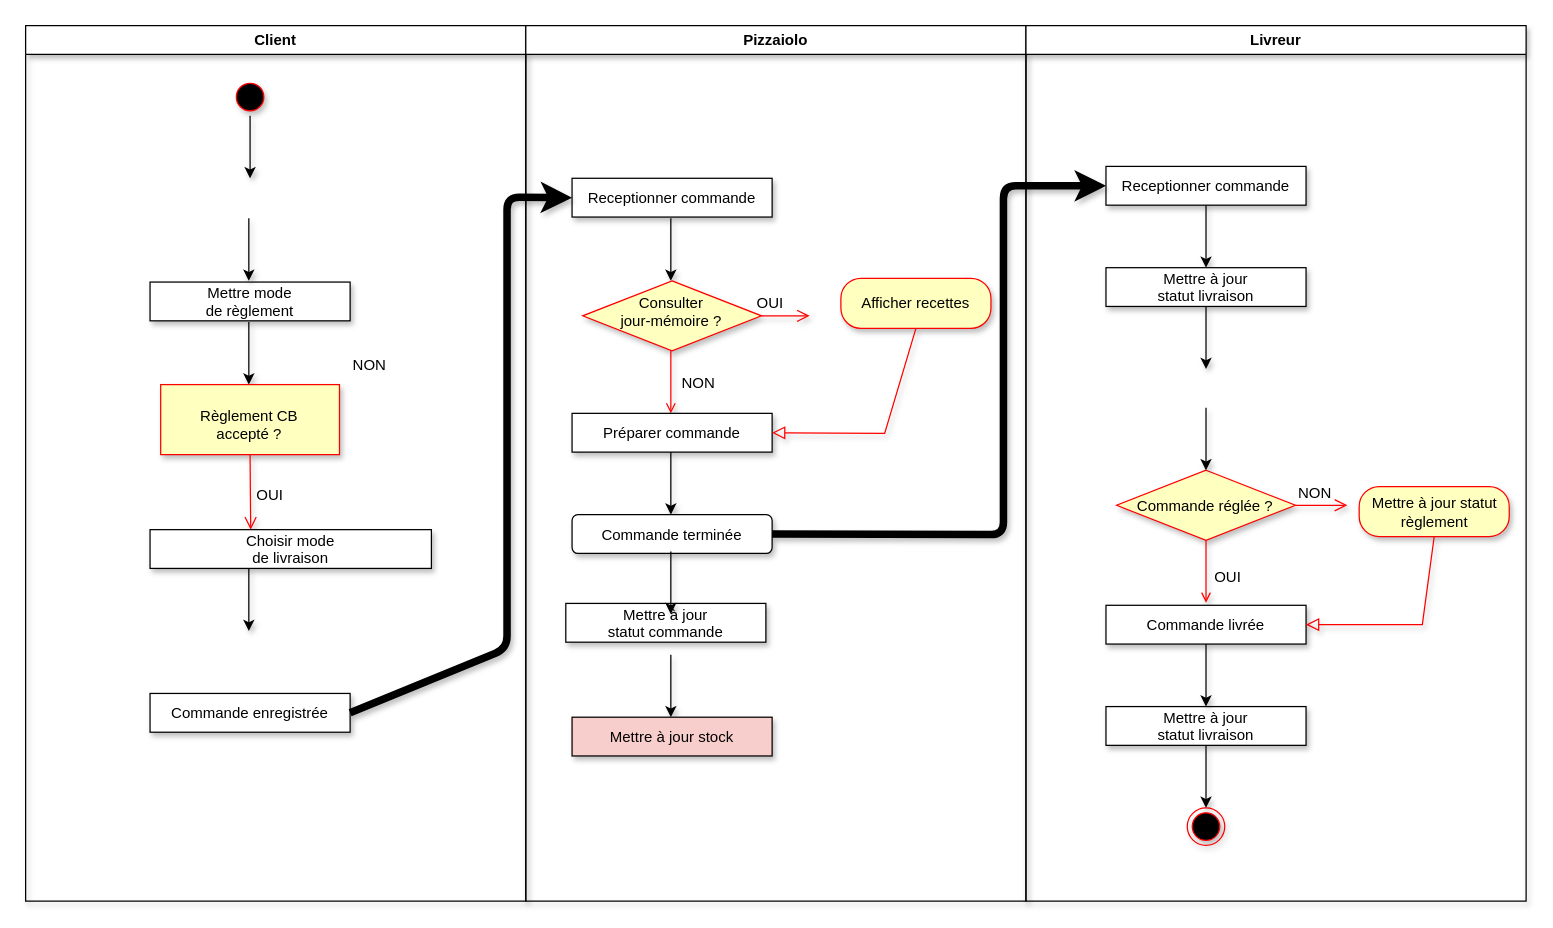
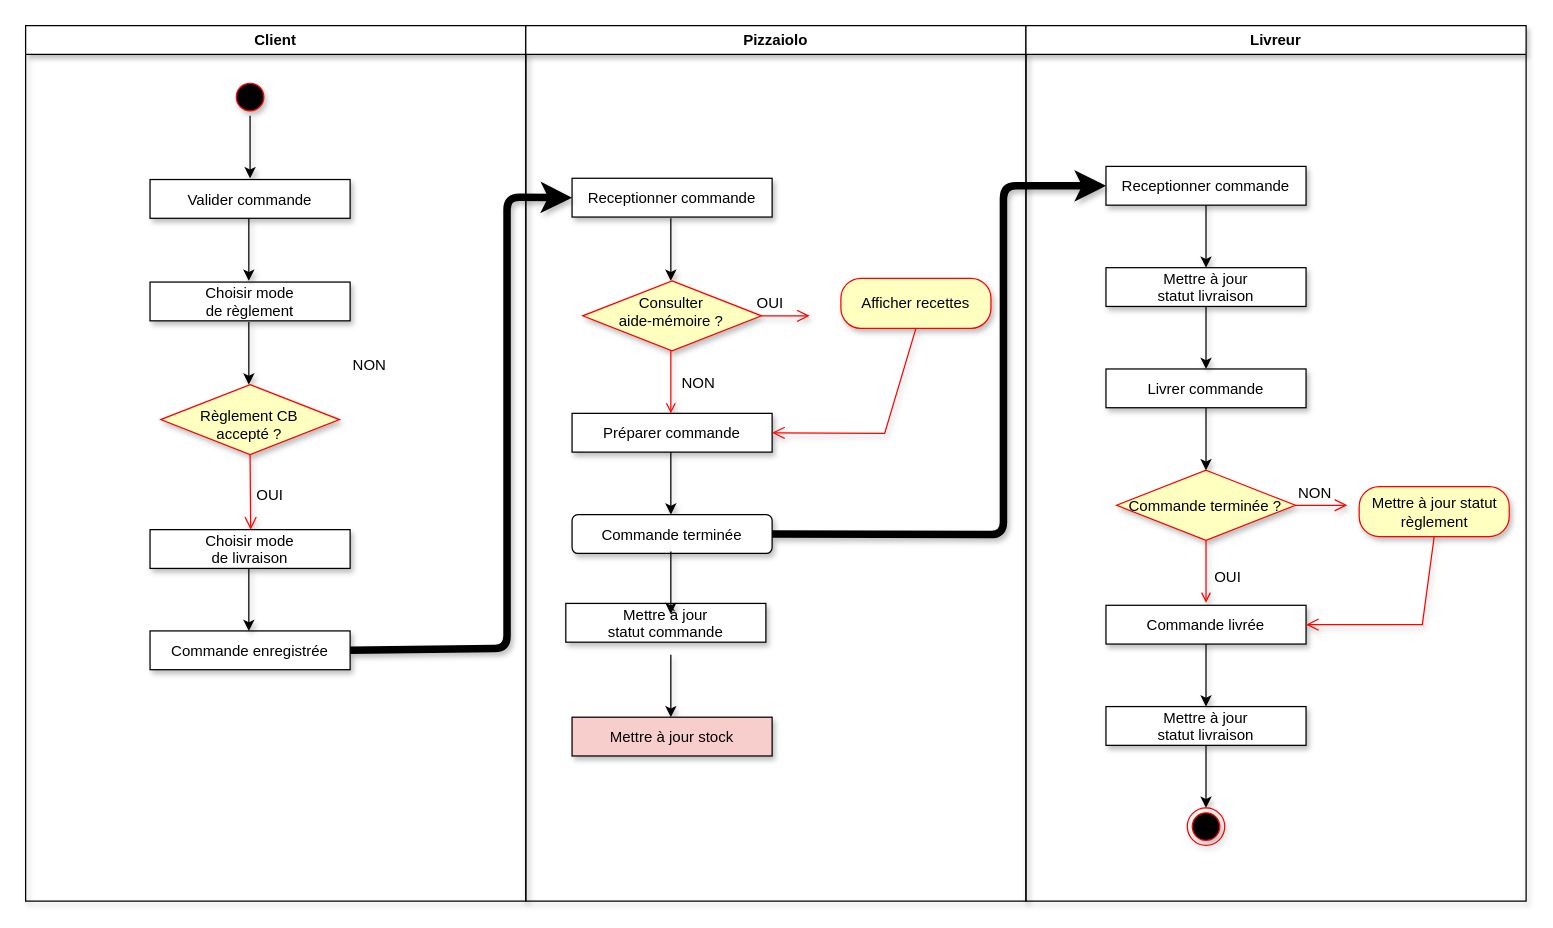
node "Valider commande": added
node "Mettre mode de règlement": label "Mettre mode de règlement" -> "Choisir mode de règlement"
node "Consulter jour-mémoire ?": label "Consulter jour-mémoire ?" -> "Consulter aide-mémoire ?"
node "Livrer commande": added
node "Règlement CB accepté ?": shape rectangle -> diamond
edge "Afficher recettes" -> "Préparer commande": arrowhead block -> open
node "Commande réglée ?": label "Commande réglée ?" -> "Commande terminée ?"
node "Choisir mode de livraison": size 281x39 -> 200x39
edge "Mettre à jour statut règlement" -> "Commande livrée": arrowhead block -> open
node "Commande enregistrée": moved (250, 713) -> (250, 650)
